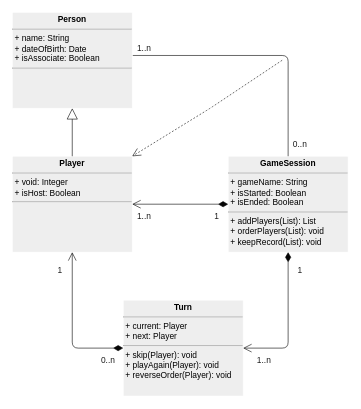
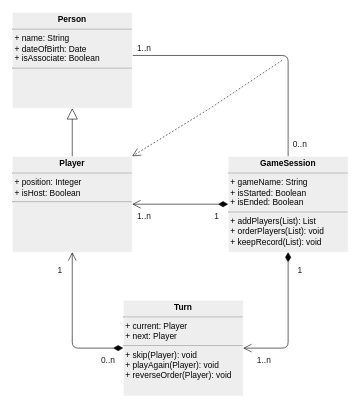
node "Player + void: Integer+ isHost: Boolean": label "Player + void: Integer+ isHost: Boolean" -> "Player + position: Integer+ isHost: Boolean"
